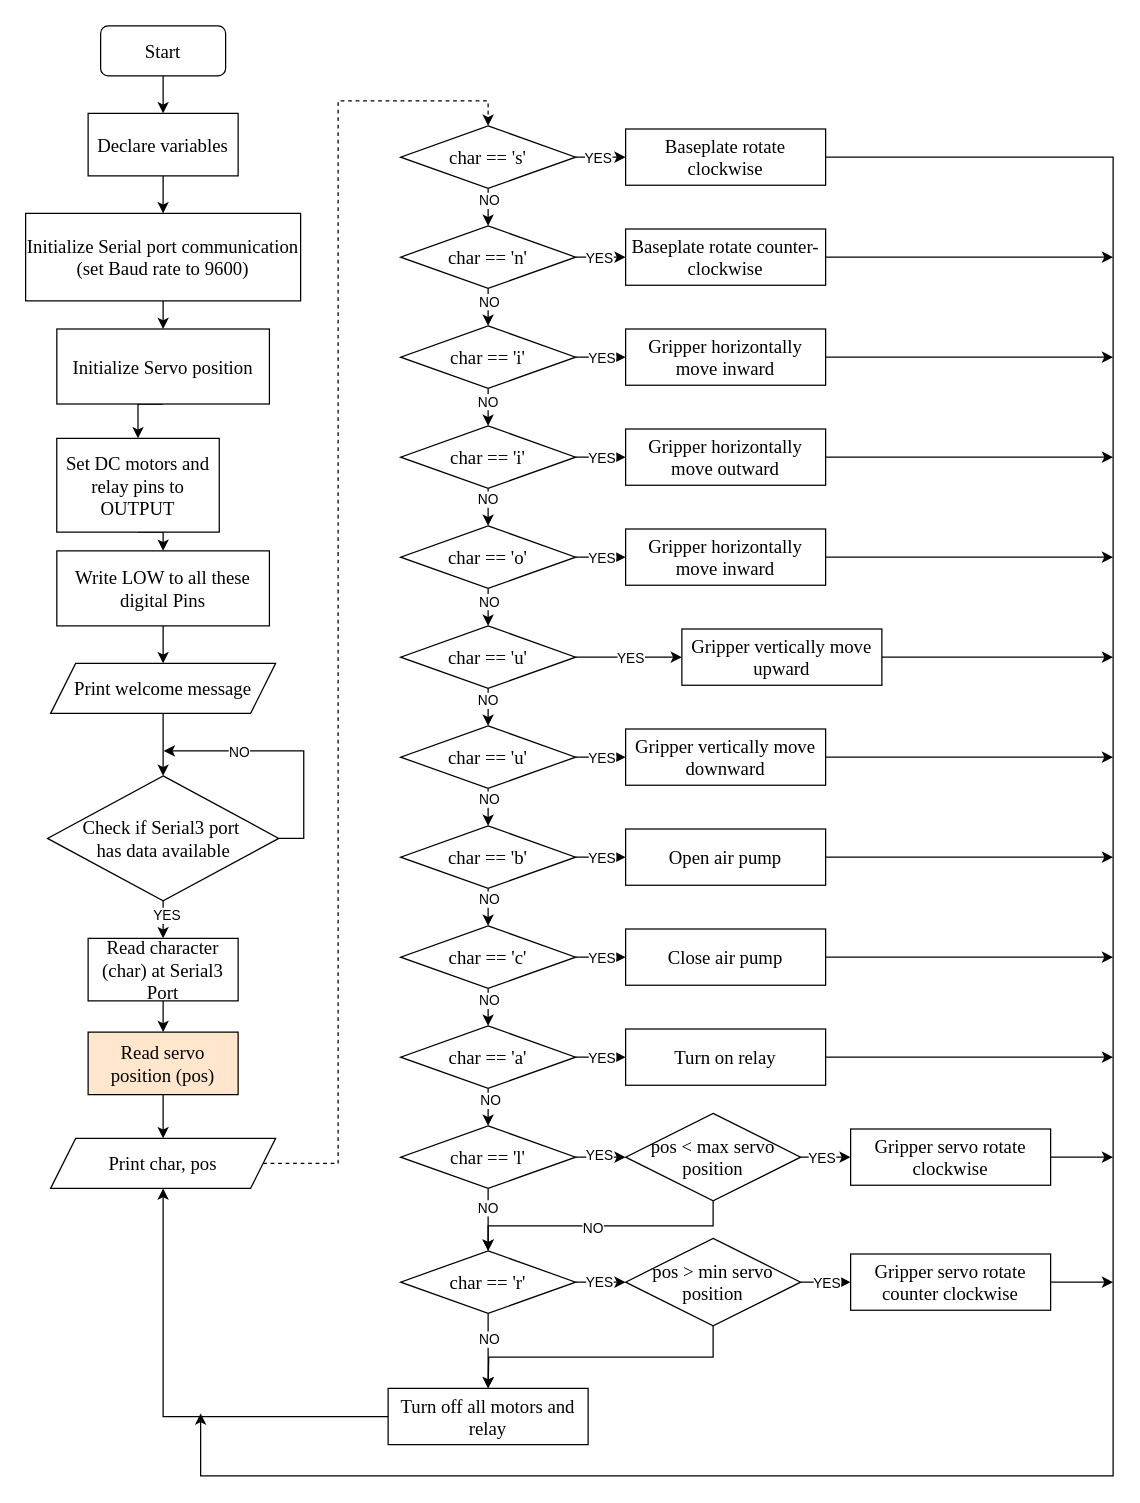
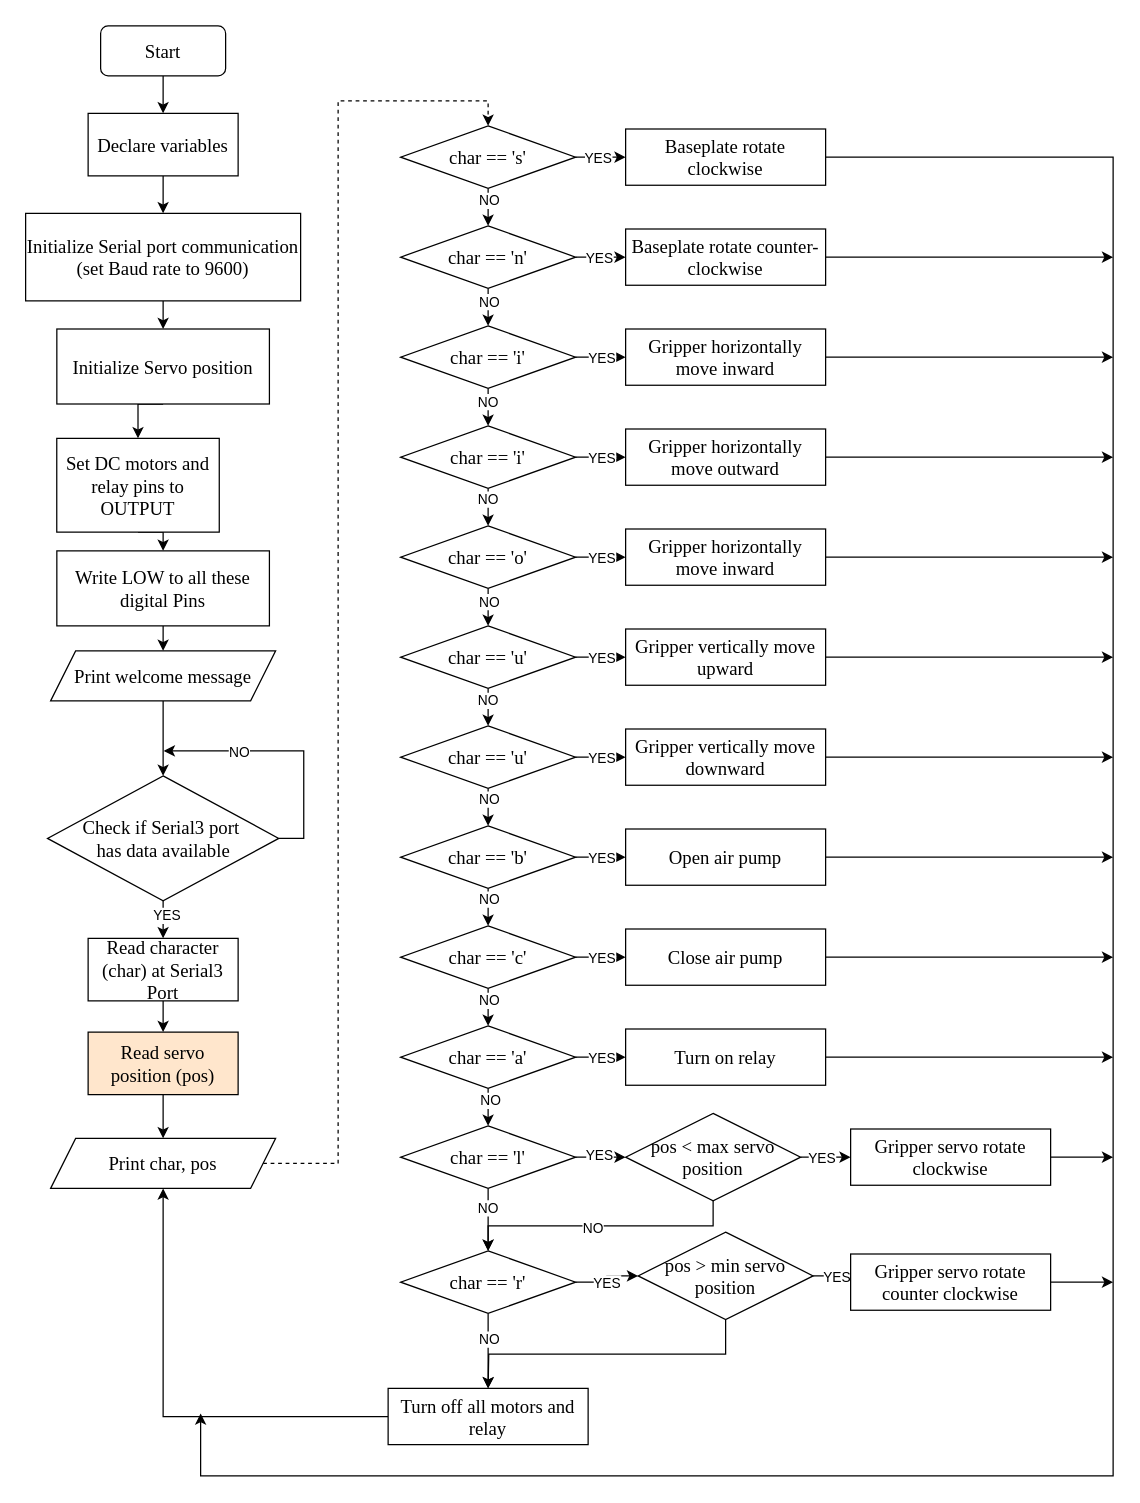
node "Gripper vertically move upward": moved (782, 657) -> (726, 657)
node "Print welcome message": moved (163, 688) -> (163, 676)
node "pos > min servo position": moved (713, 1282) -> (726, 1276)
